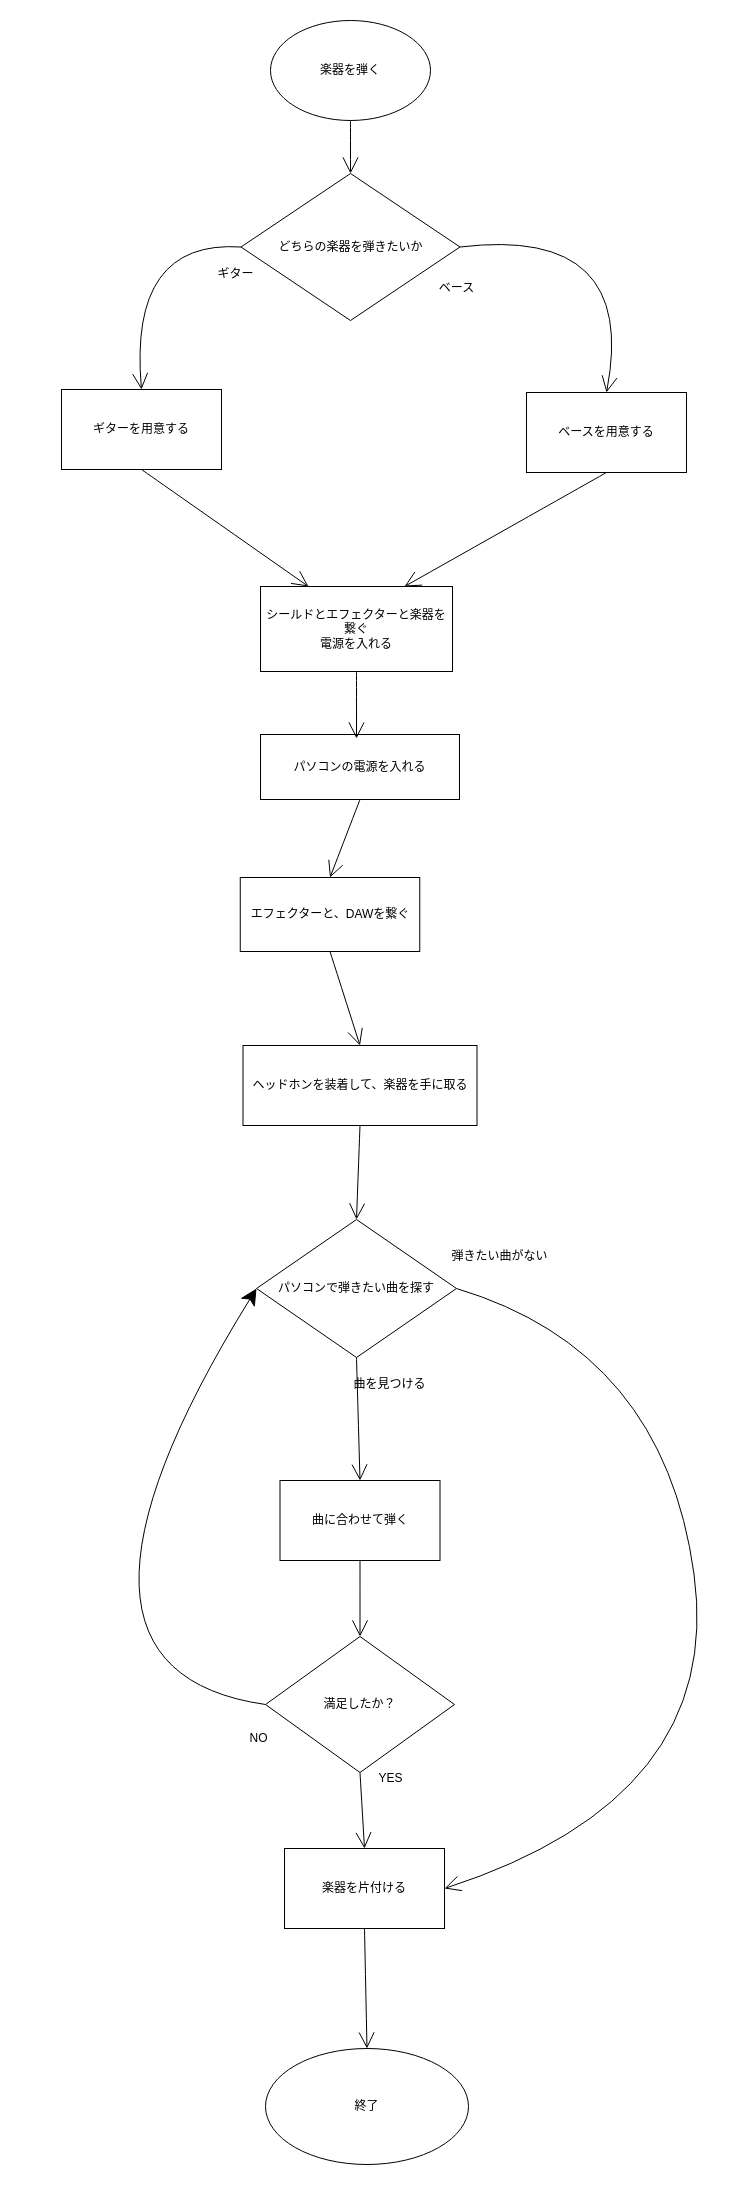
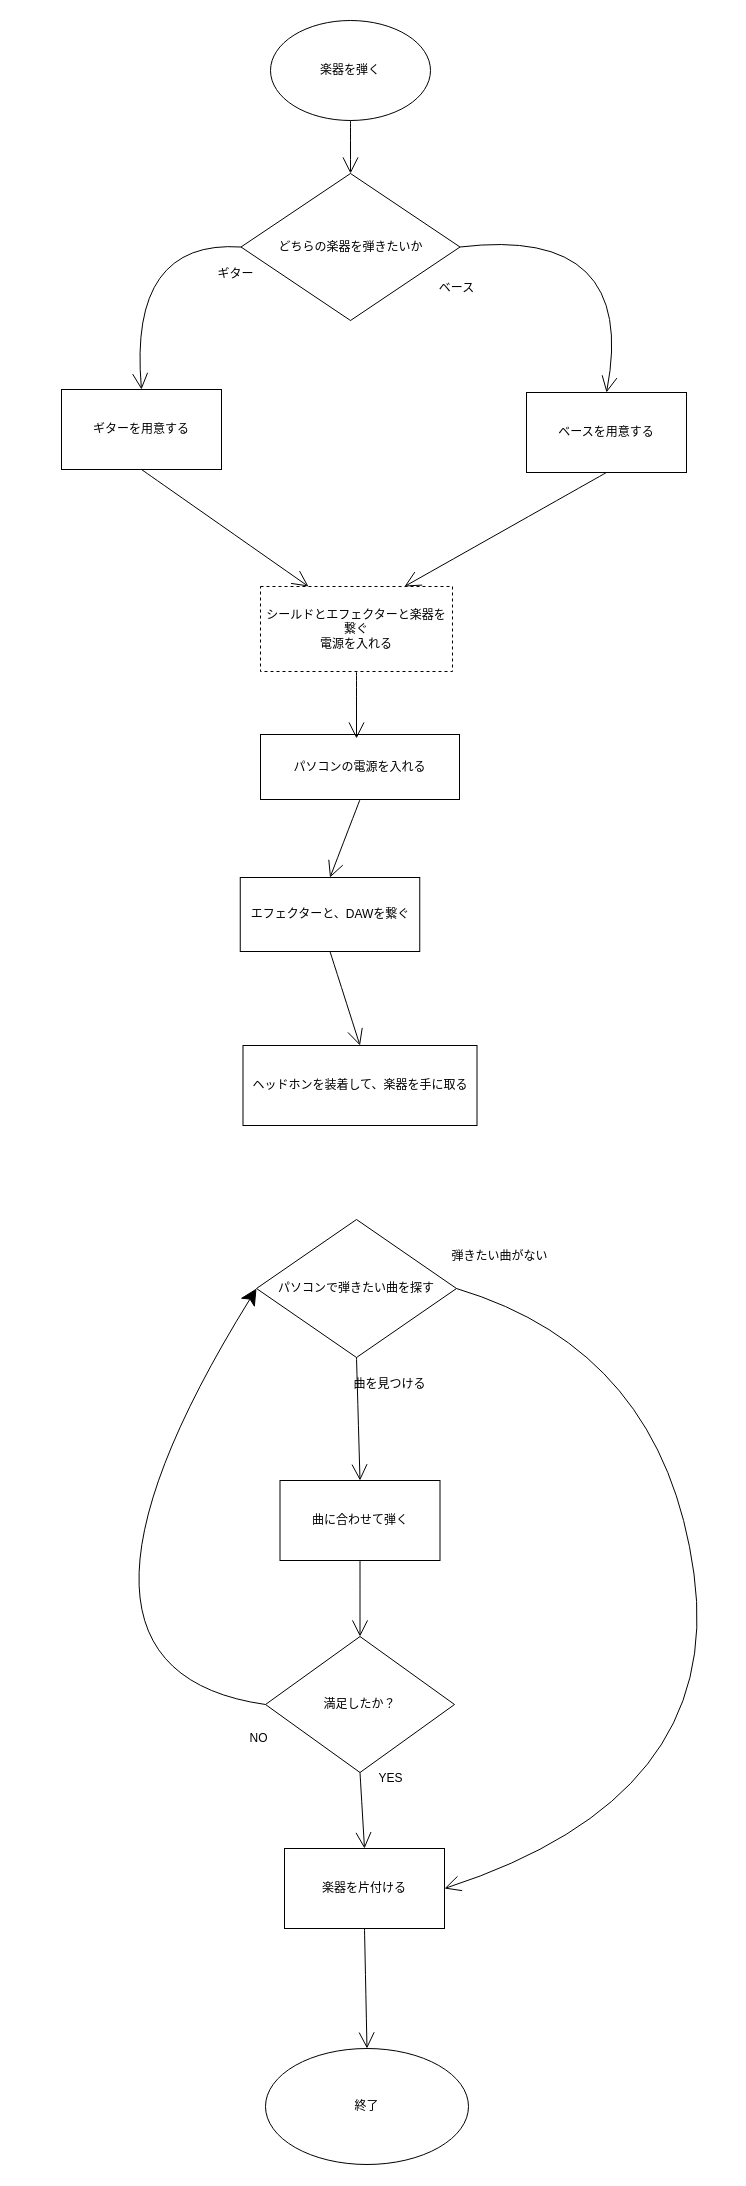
node "シールドとエフェクターと楽器を繋ぐ 電源を入れる": style solid -> dashed
edge "ヘッドホンを装着して、楽器を手に取る" -> "パソコンで弾きたい曲を探す": removed
